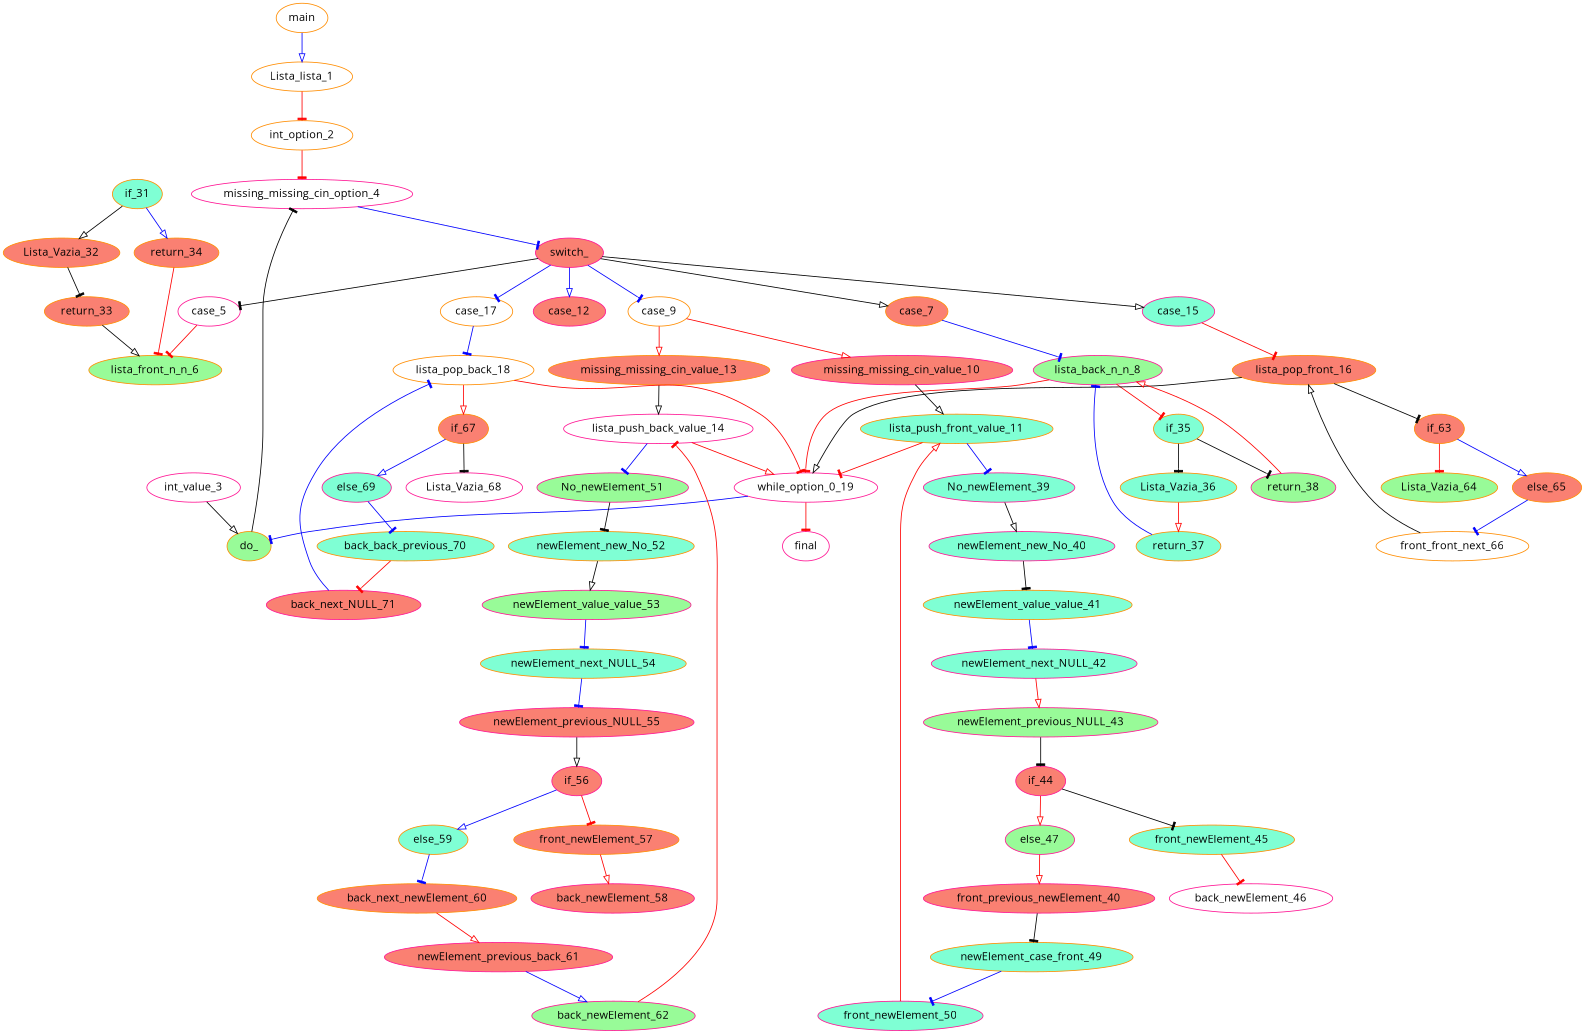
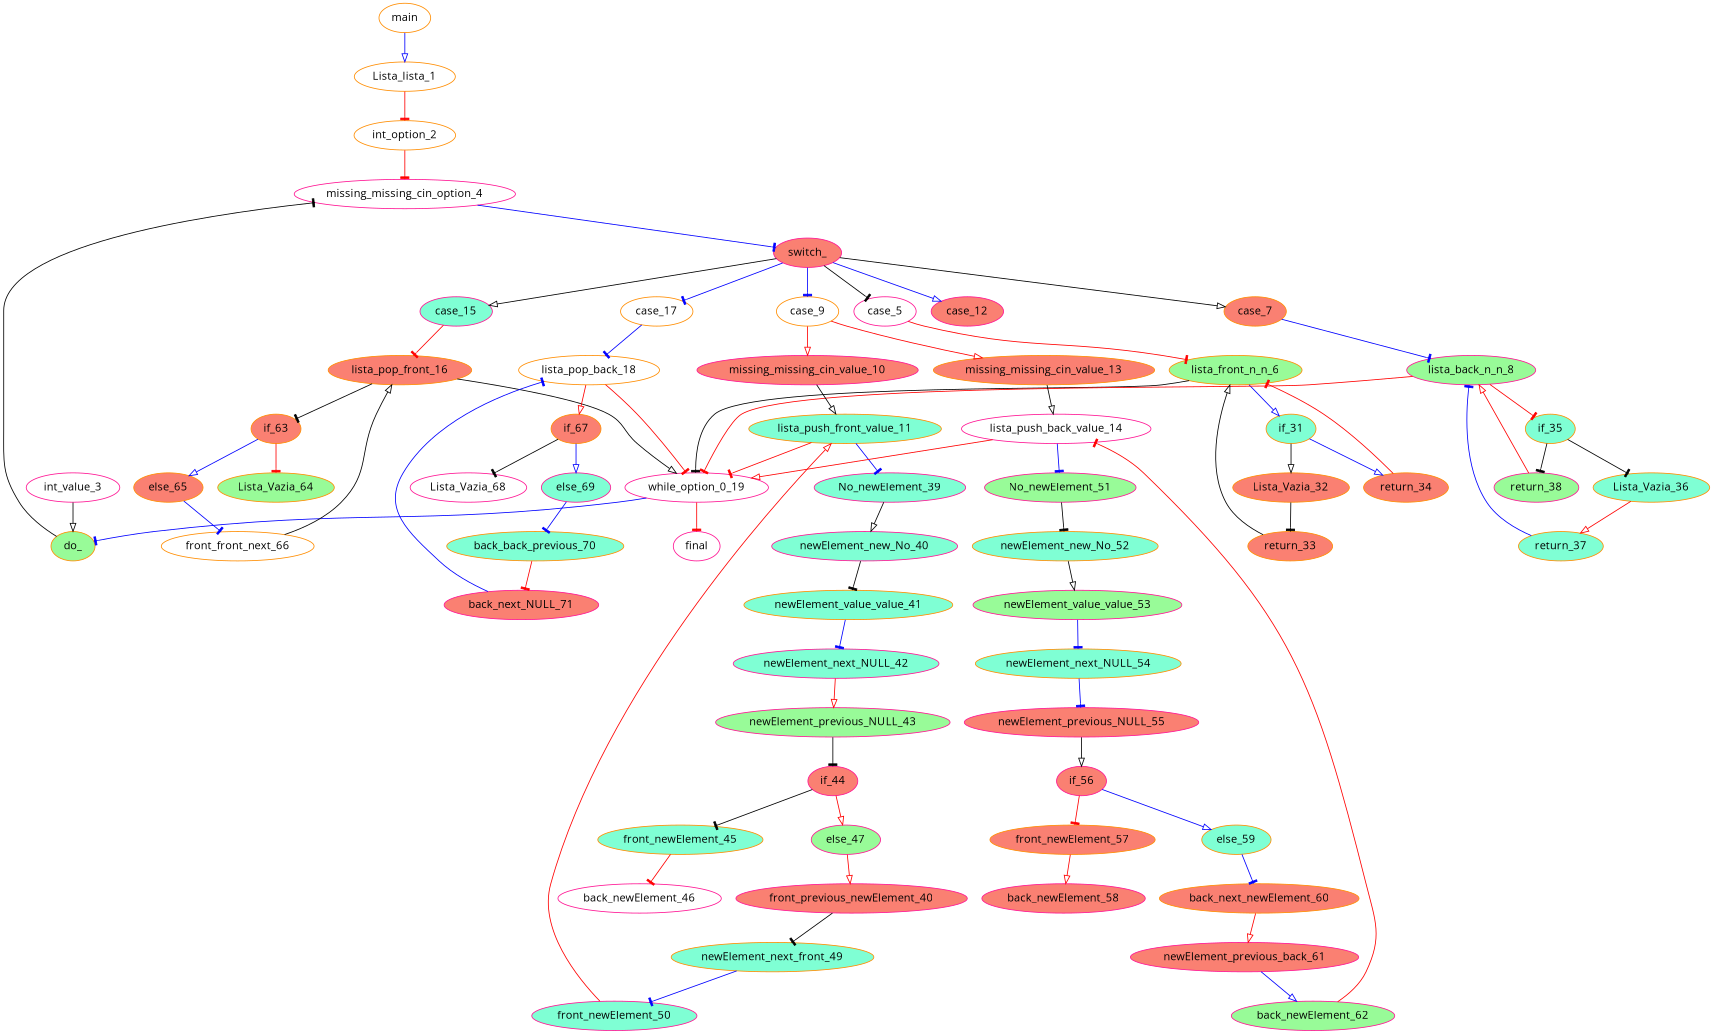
edge "lista_front_n_n_6" -> "while_option_0_19": added
edge "lista_front_n_n_6" -> "if_31": added
node "newElement_case_front_49": label "newElement_case_front_49" -> "newElement_next_front_49"
